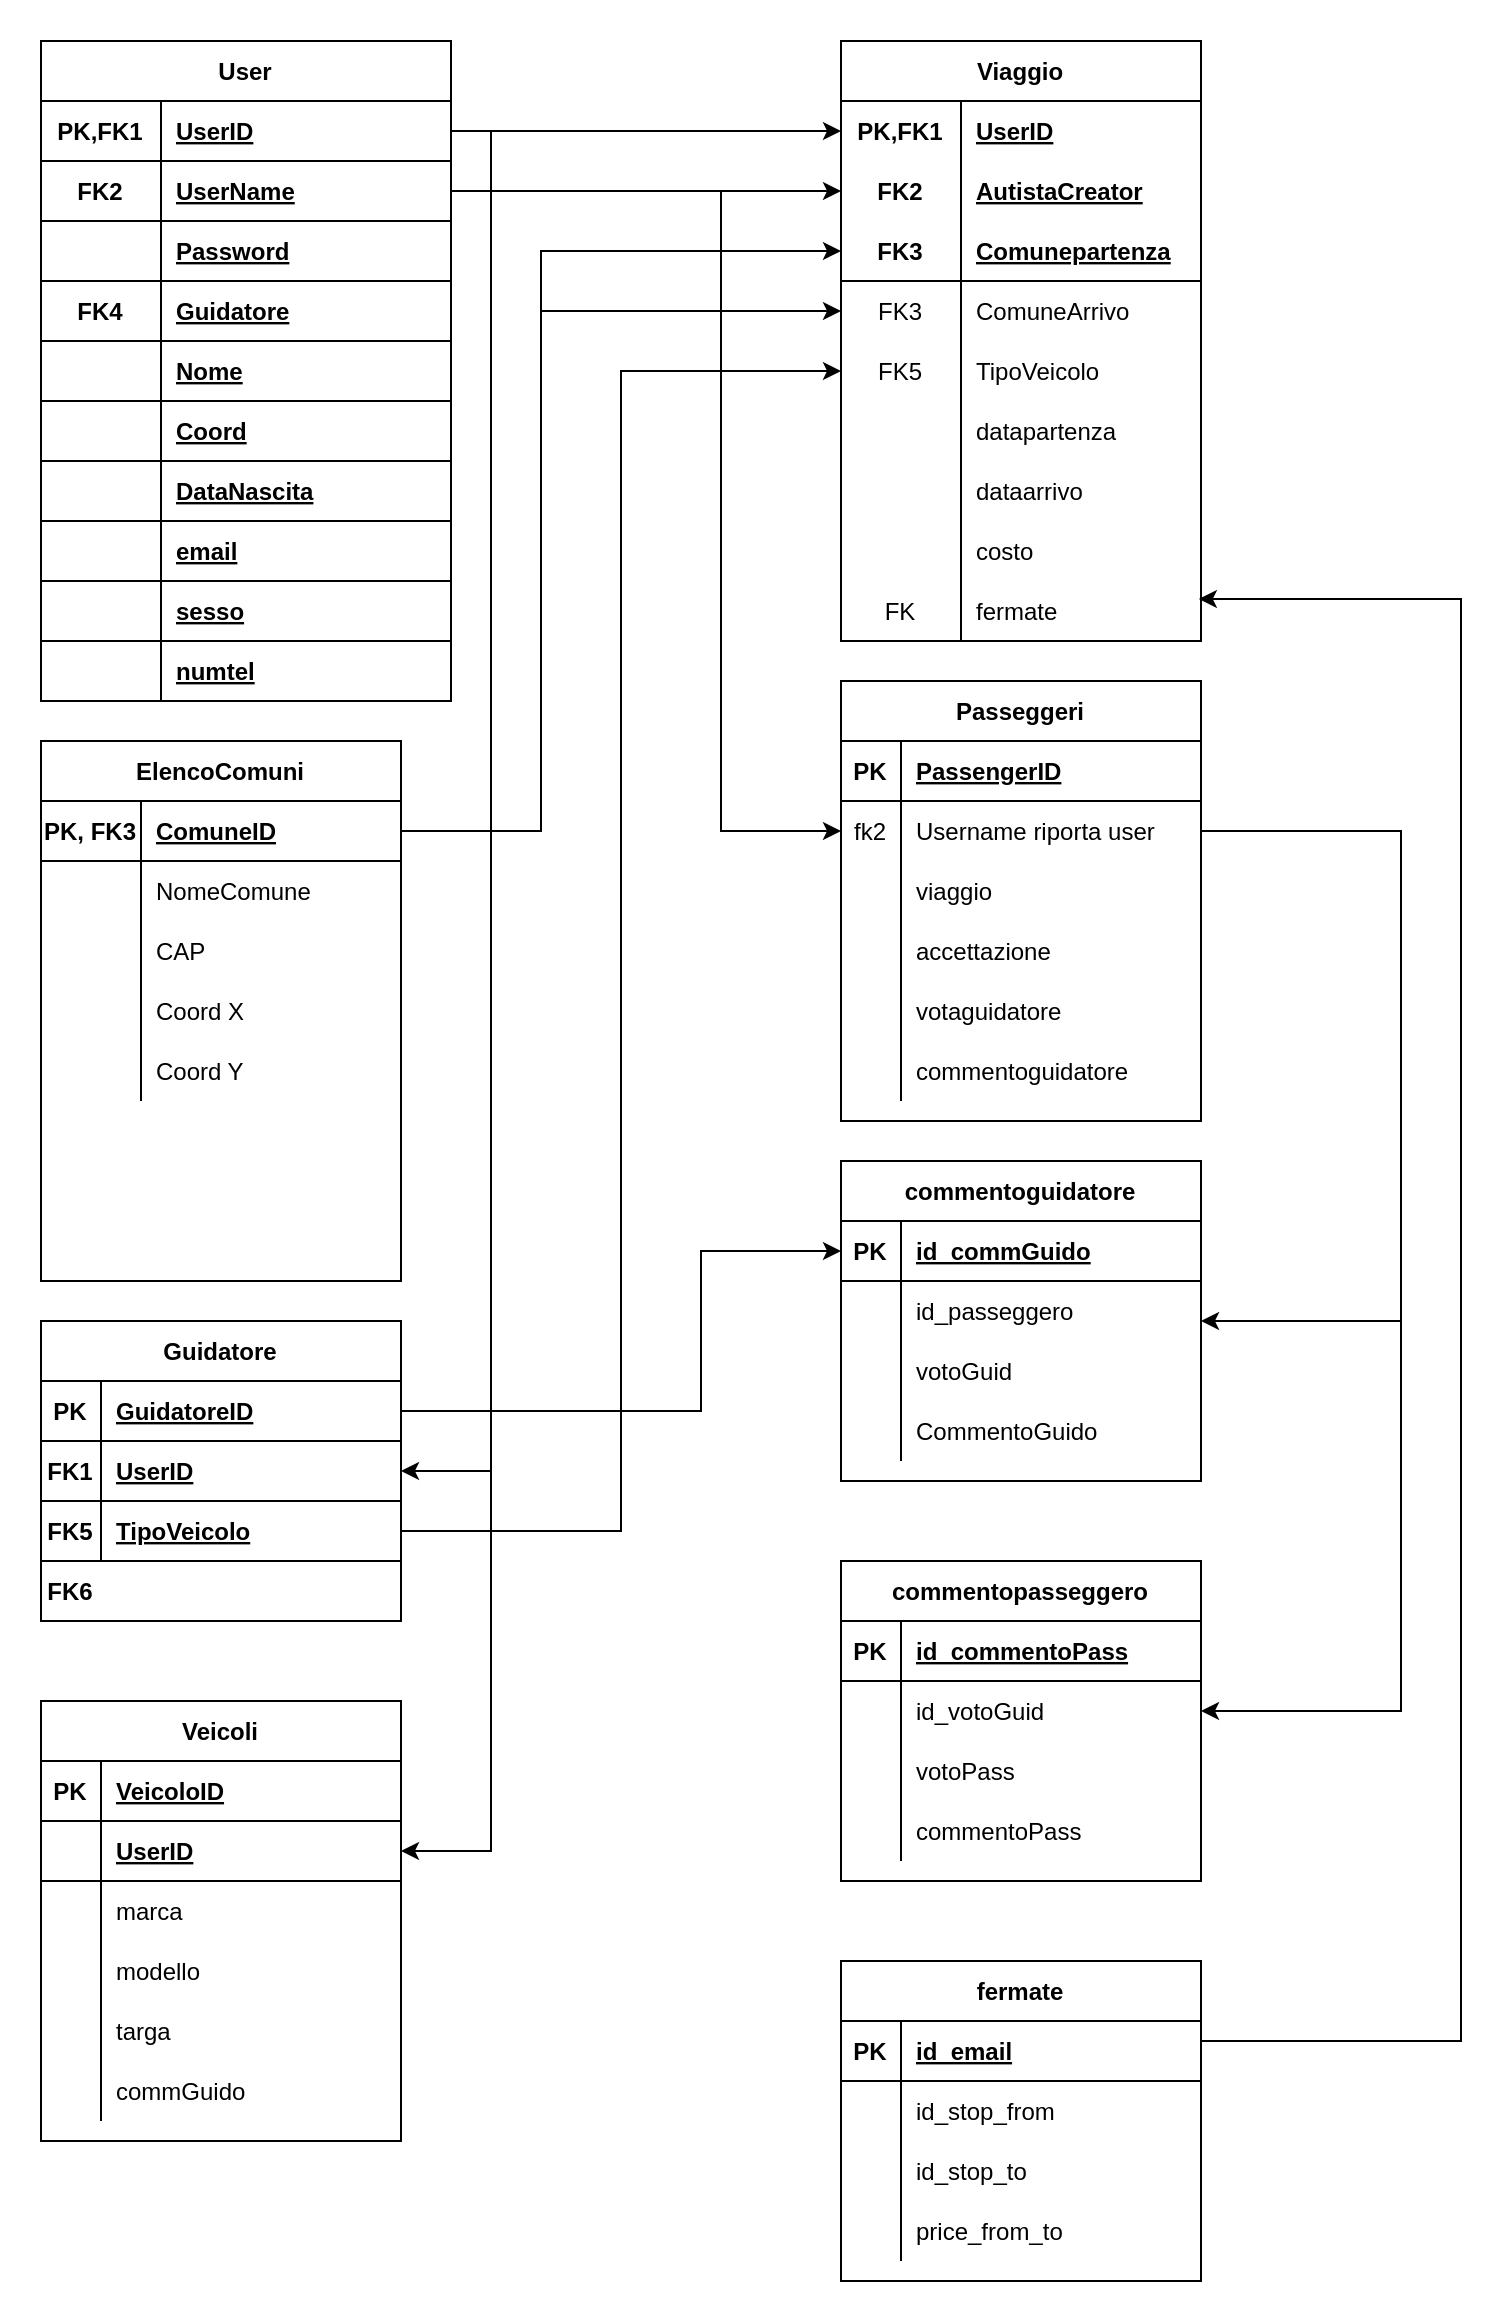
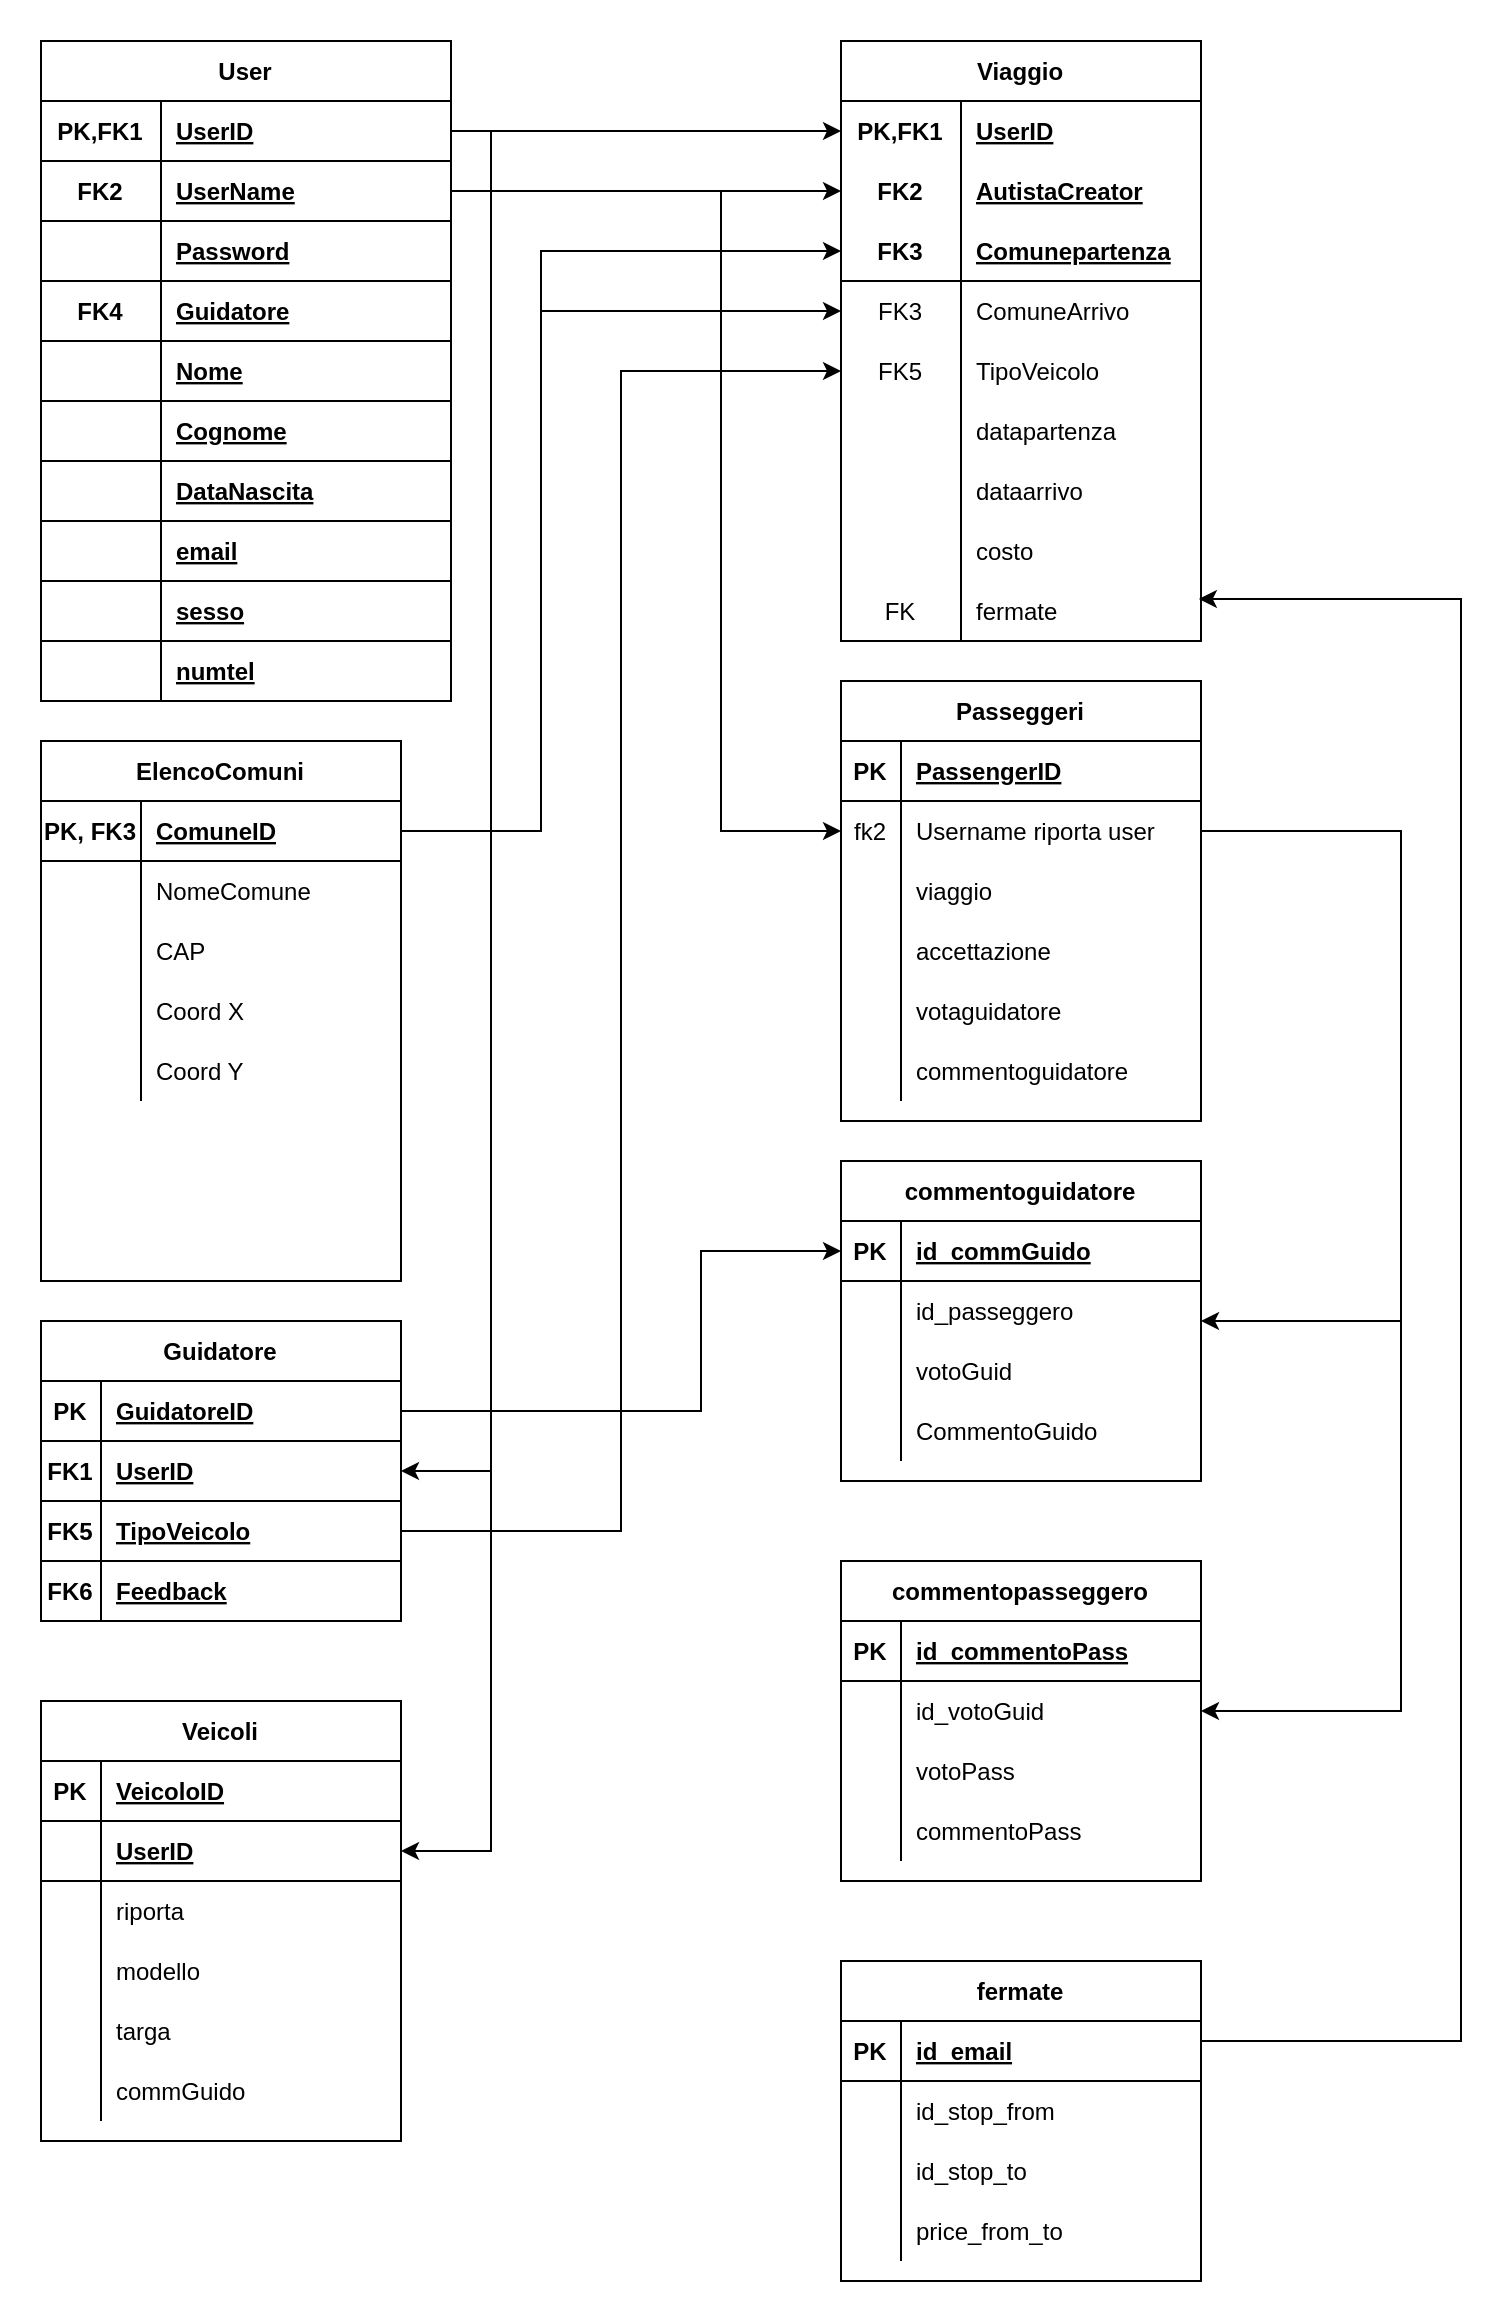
node "Coord": label "Coord" -> "Cognome"
node "Feedback": added
node "marca": label "marca" -> "riporta"
